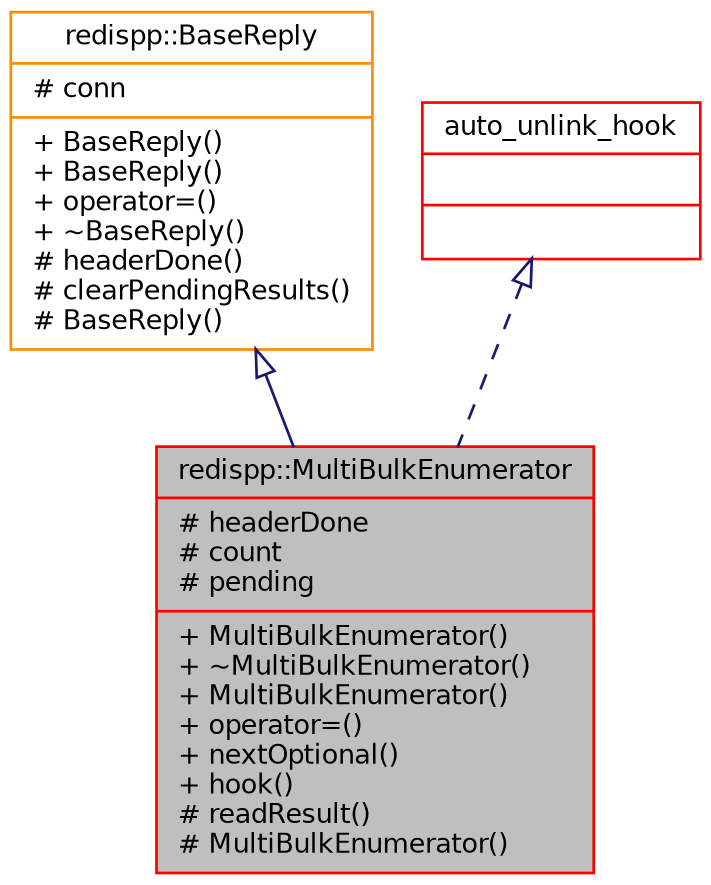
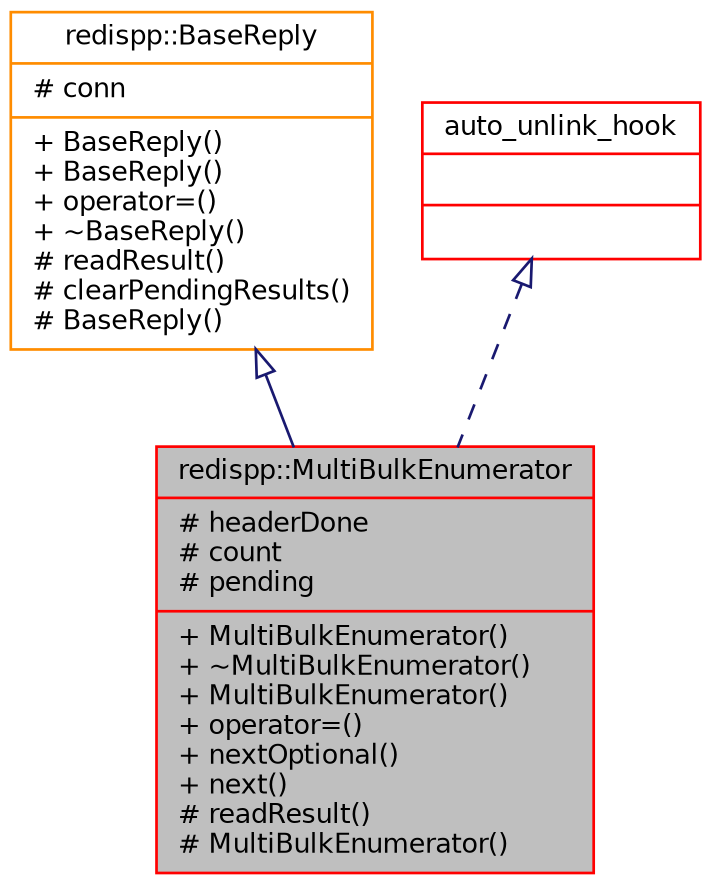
node "redispp::BaseReply": text "# headerDone()" -> "# readResult()"
node "redispp::MultiBulkEnumerator": text "+ hook()" -> "+ next()"
